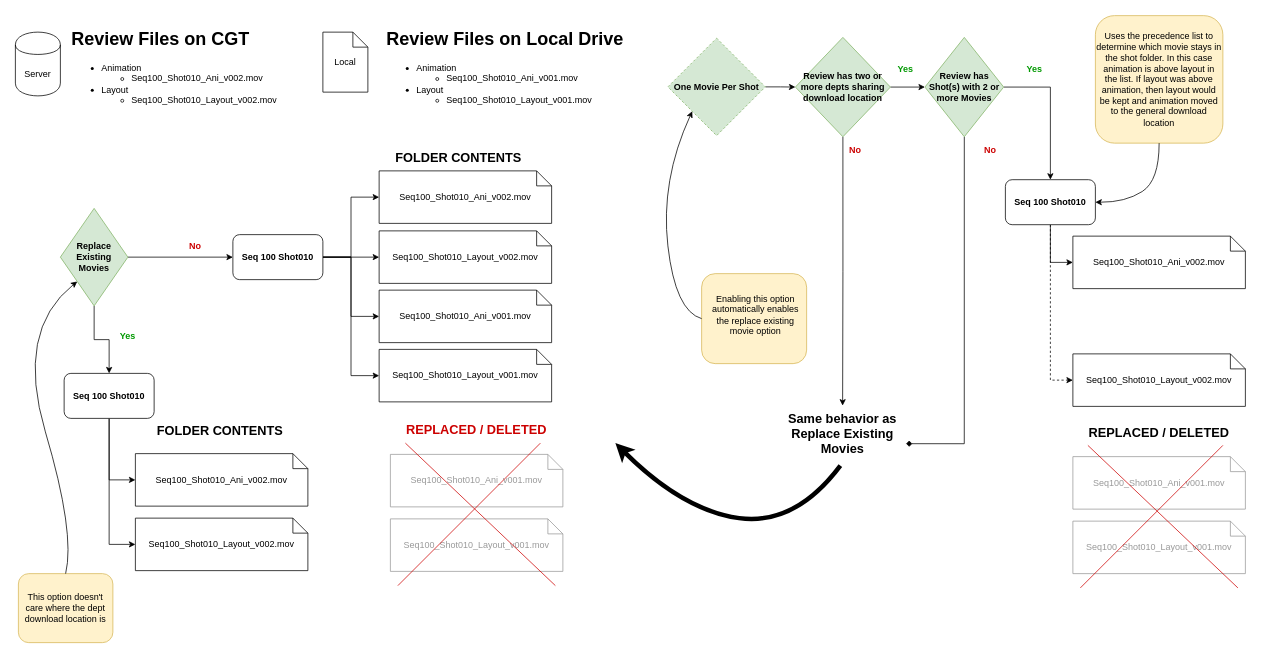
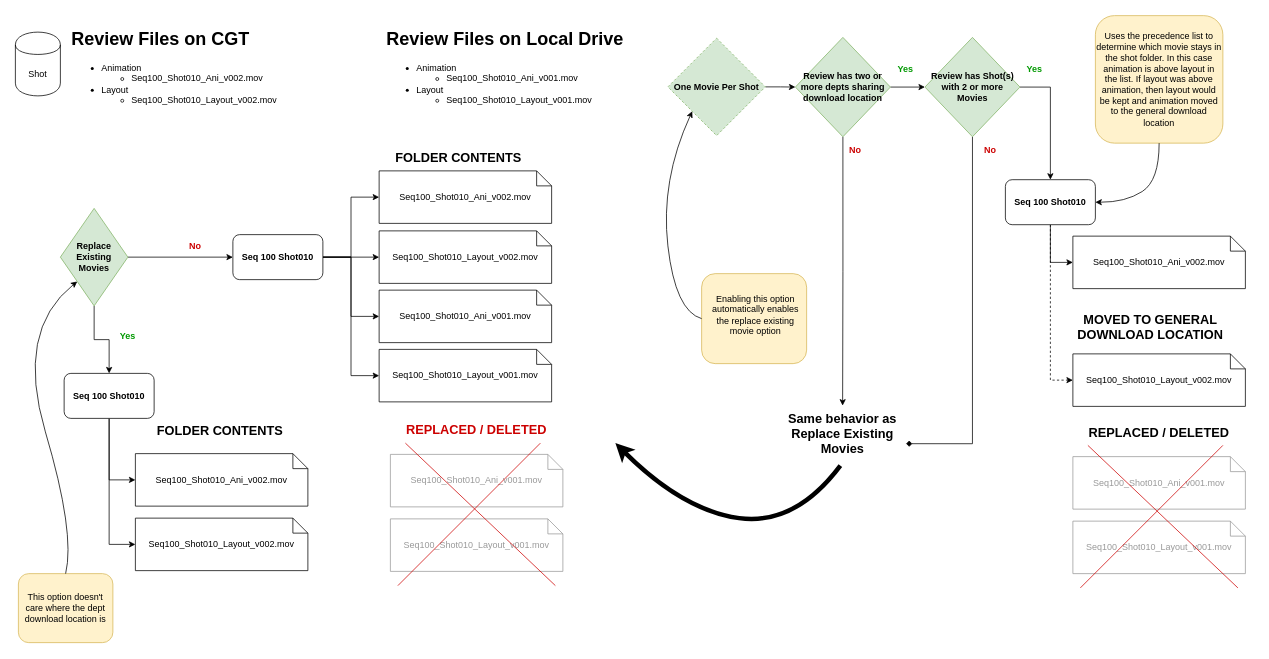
node "Local": removed
node "Server": label "Server" -> "Shot"
node "Review has Shot(s) with 2 or more Movies": size 79x99 -> 95x99
node "MOVED TO GENERAL DOWNLOAD LOCATION": added
